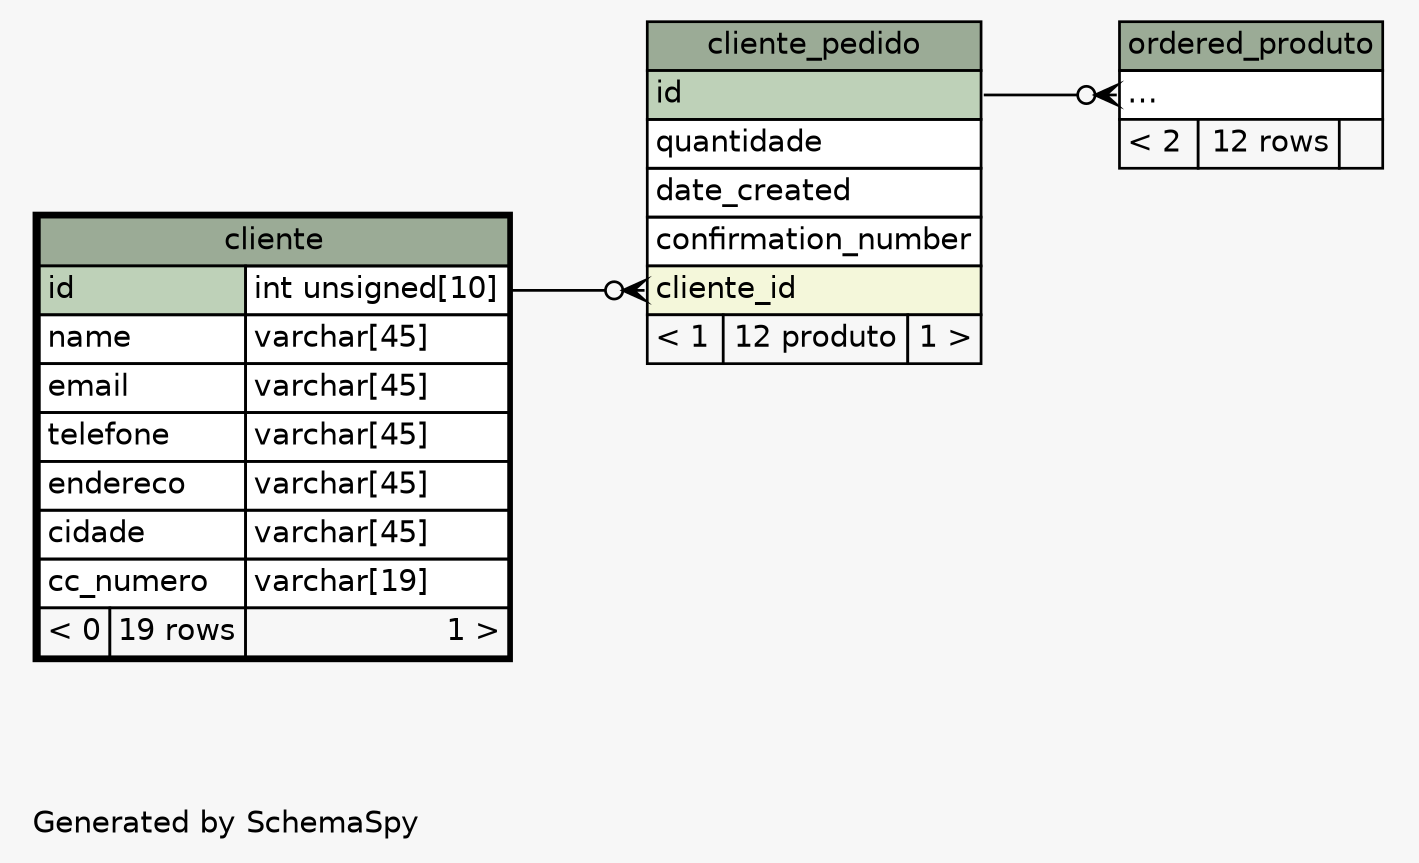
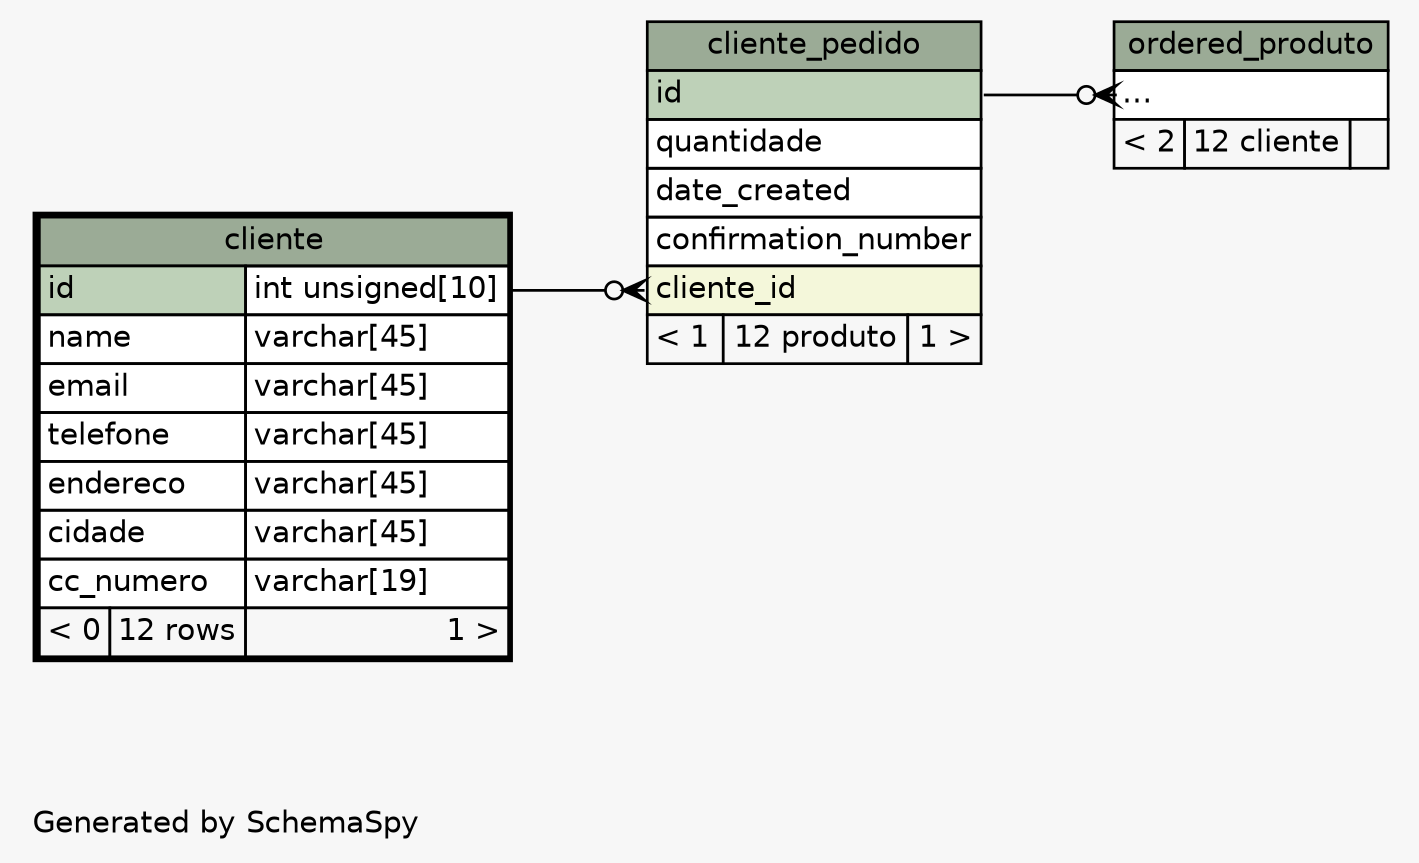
node "ordered_produto": text "12 rows" -> "12 cliente"
node "cliente": text "19 rows" -> "12 rows"
